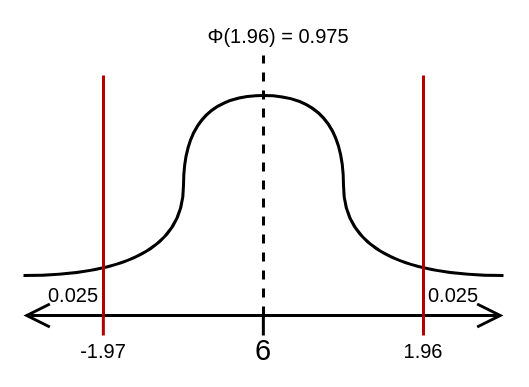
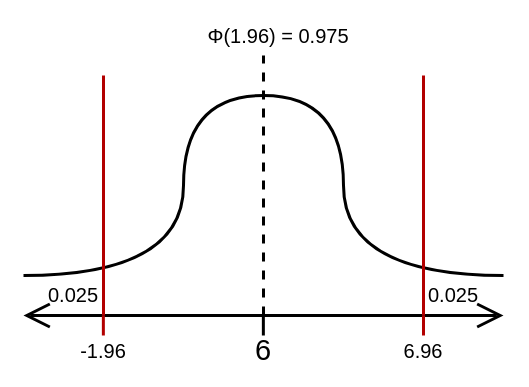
node "-1.97": label "-1.97" -> "-1.96"
node "1.96": label "1.96" -> "6.96"
